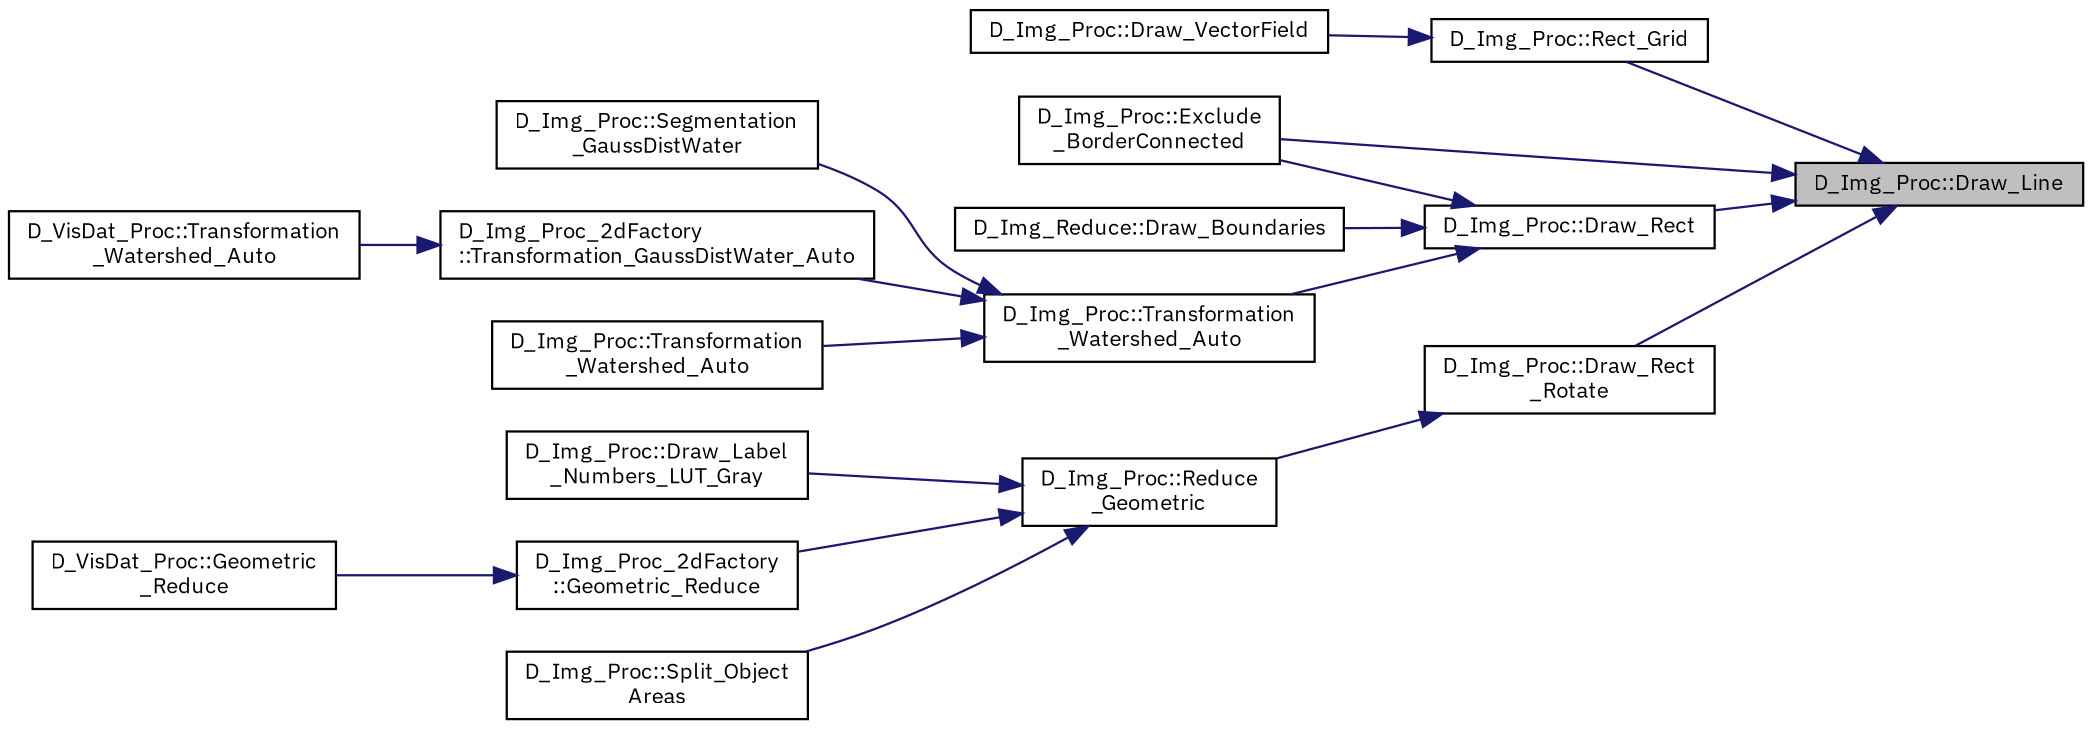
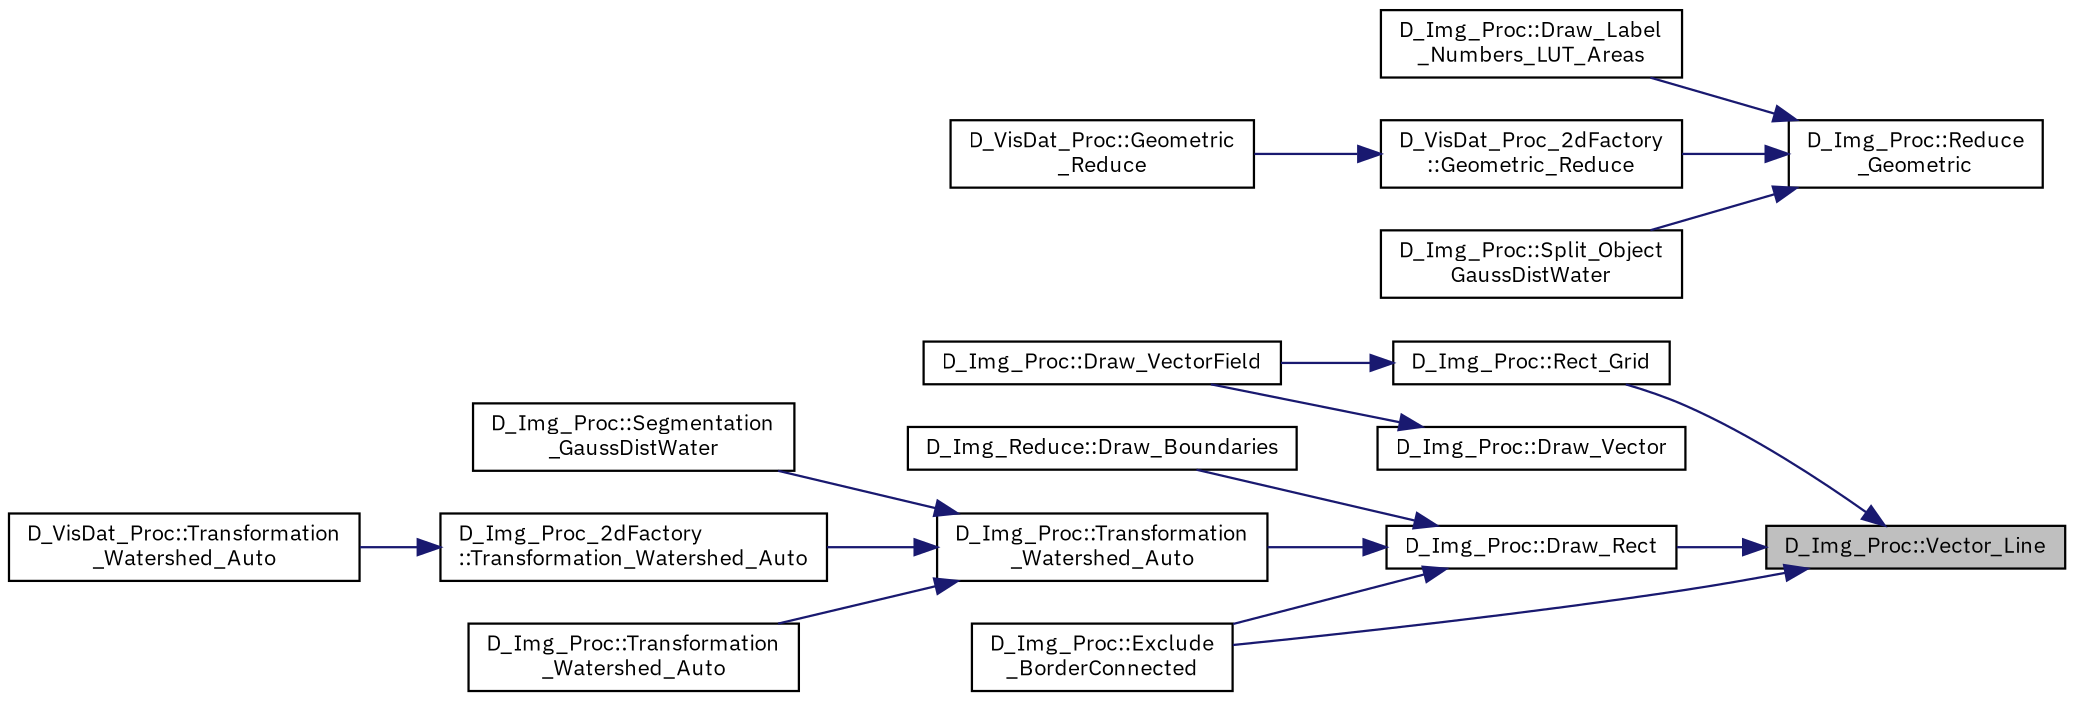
node "D_Img_Proc::Draw_Line": label "D_Img_Proc::Draw_Line" -> "D_Img_Proc::Vector_Line"
node "D_Img_Proc_2dFactory ::Transformation_GaussDistWater_Auto": label "D_Img_Proc_2dFactory ::Transformation_GaussDistWater_Auto" -> "D_Img_Proc_2dFactory ::Transformation_Watershed_Auto"
node "D_Img_Proc::Draw_Rect _Rotate": removed
node "D_Img_Proc::Draw_Vector": added
node "D_Img_Proc::Draw_Label _Numbers_LUT_Gray": label "D_Img_Proc::Draw_Label _Numbers_LUT_Gray" -> "D_Img_Proc::Draw_Label _Numbers_LUT_Areas"
node "D_Img_Proc_2dFactory ::Geometric_Reduce": label "D_Img_Proc_2dFactory ::Geometric_Reduce" -> "D_VisDat_Proc_2dFactory ::Geometric_Reduce"
node "D_Img_Proc::Split_Object Areas": label "D_Img_Proc::Split_Object Areas" -> "D_Img_Proc::Split_Object GaussDistWater"
